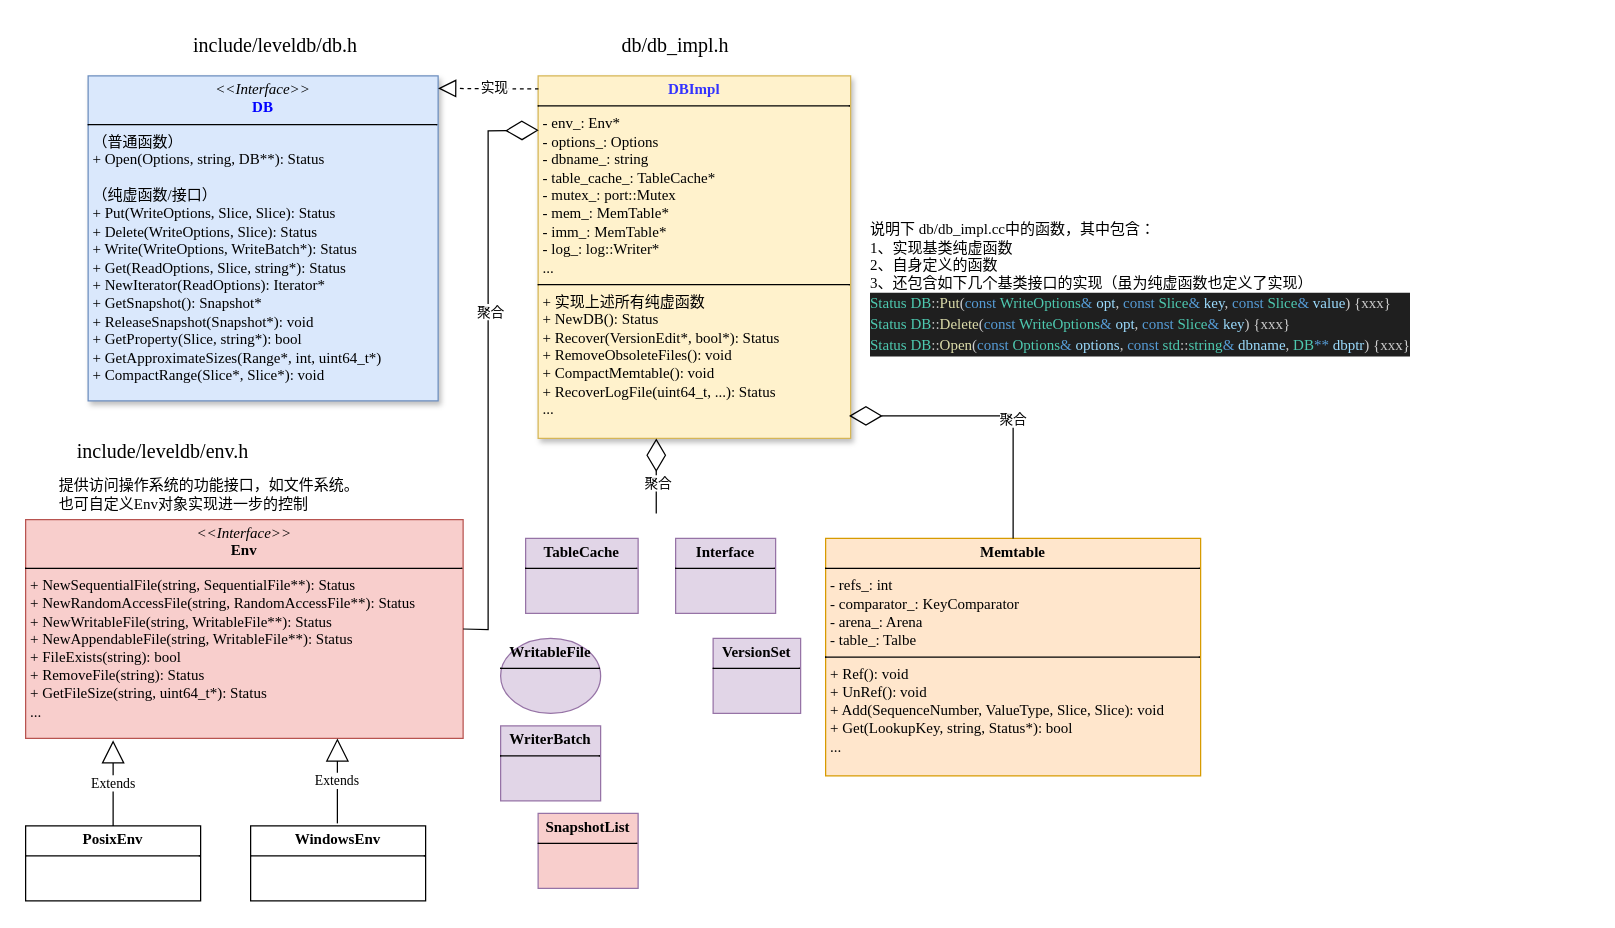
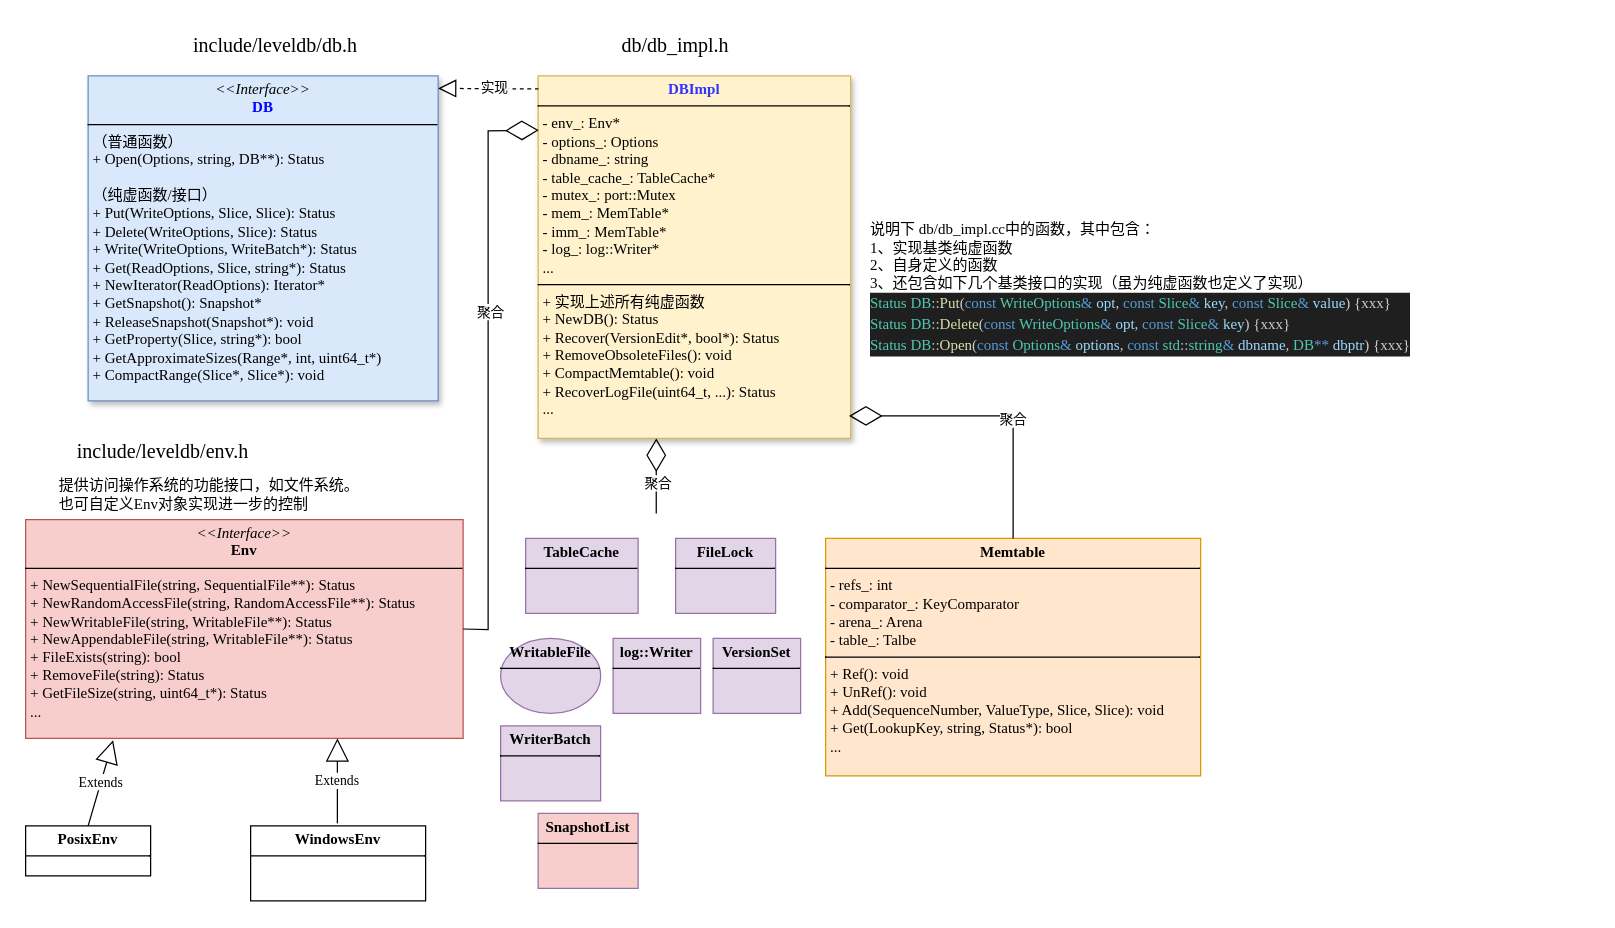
node "Interface": label "Interface" -> "FileLock"
node "log::Writer": added
node "PosixEnv": size 175x75 -> 125x50
